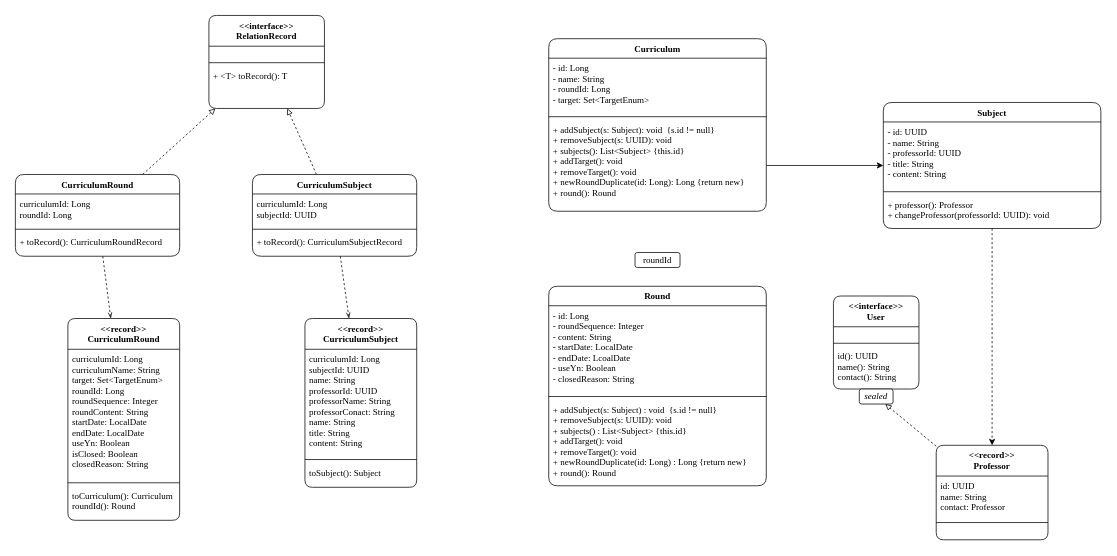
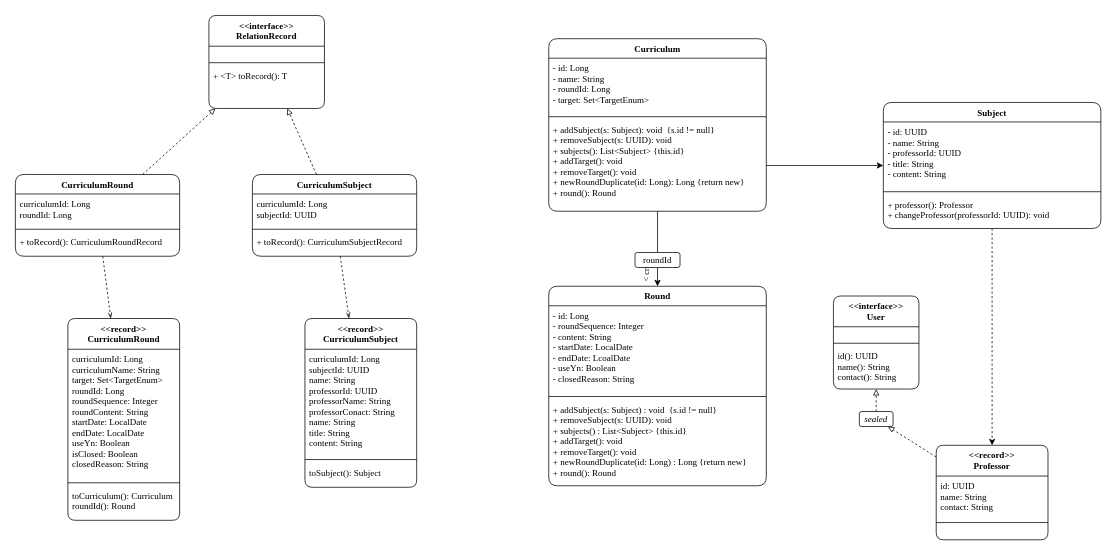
edge "Curriculum" -- "roundId": added
edge "roundId" -> "Round": added, label "< create"
node "sealed": moved (876, 396) -> (876, 419)
node "id: UUID name: String contact: Professor": label "id: UUID name: String contact: Professor" -> "id: UUID name: String contact: String"
